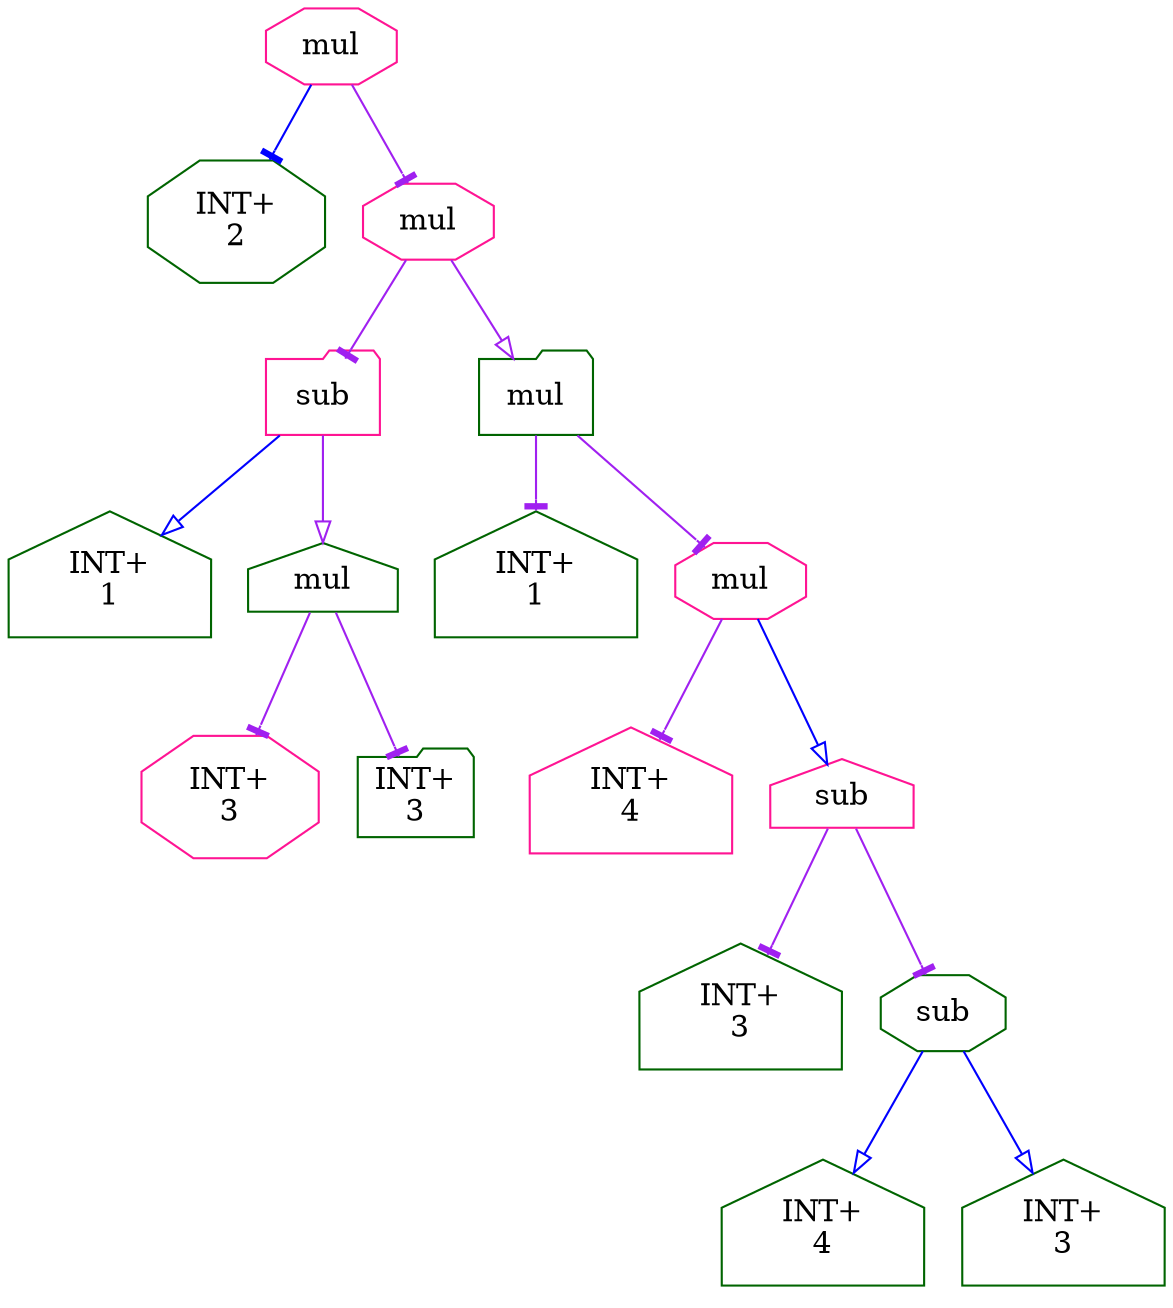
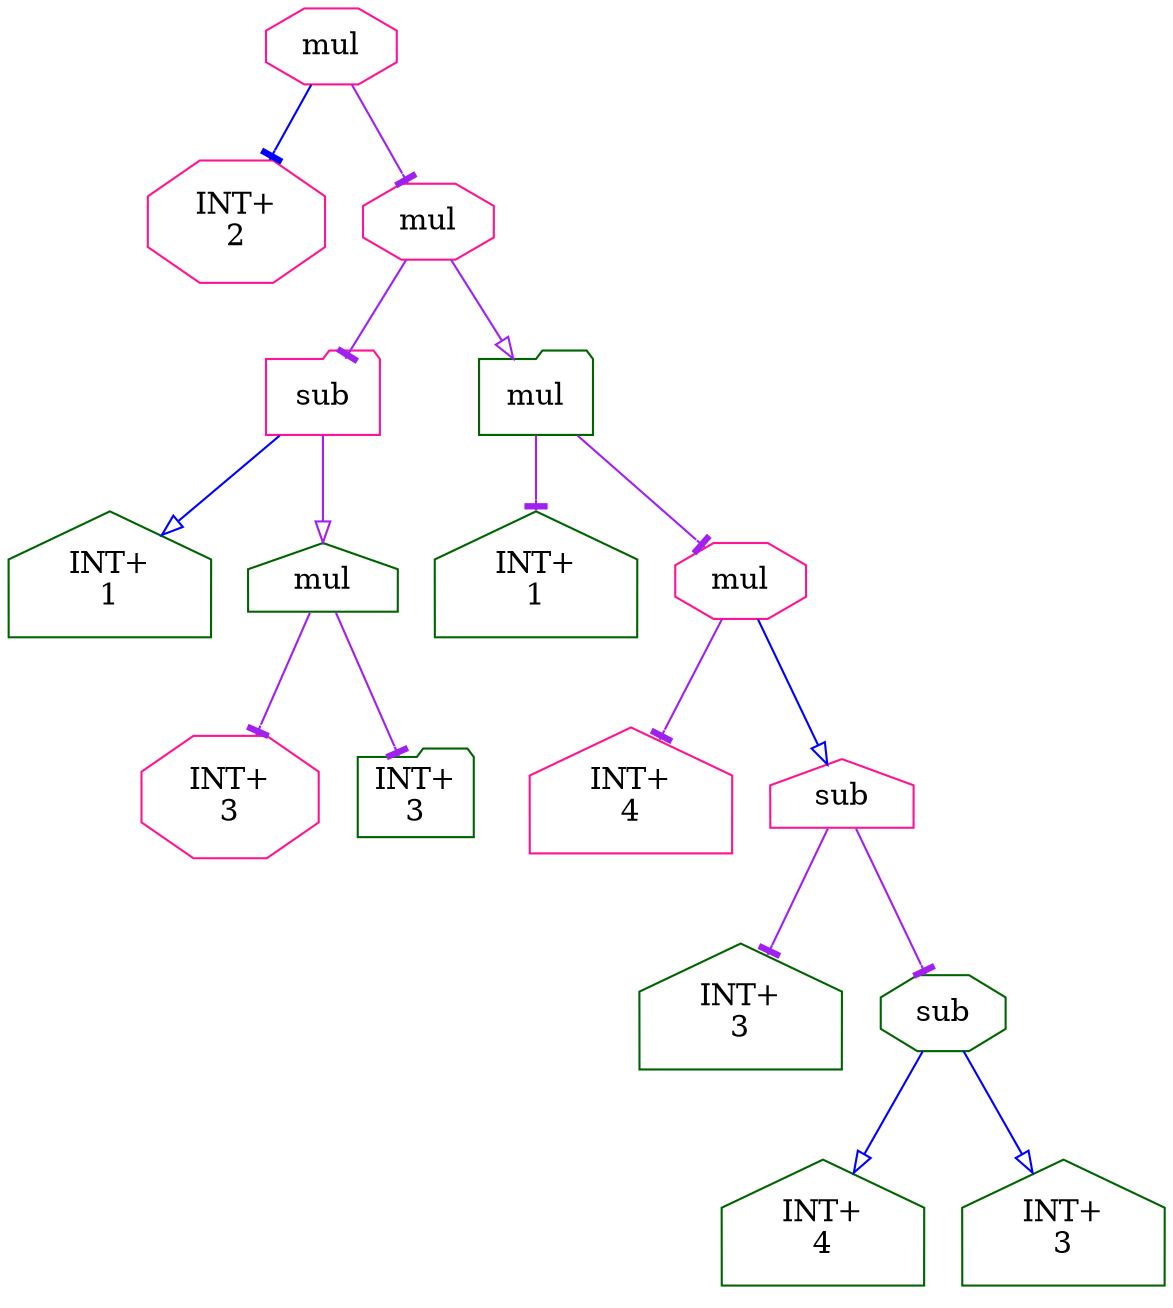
node "INT+ 2": color darkgreen -> deeppink
